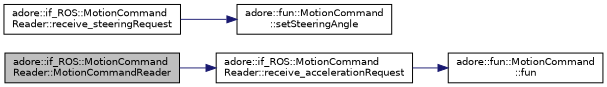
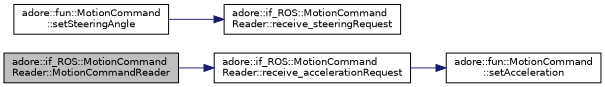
edge "adore::if_ROS::MotionCommand Reader::receive_steeringRequest" -> "adore::fun::MotionCommand ::setSteeringAngle": reversed
node "adore::fun::MotionCommand ::fun": label "adore::fun::MotionCommand ::fun" -> "adore::fun::MotionCommand ::setAcceleration"
